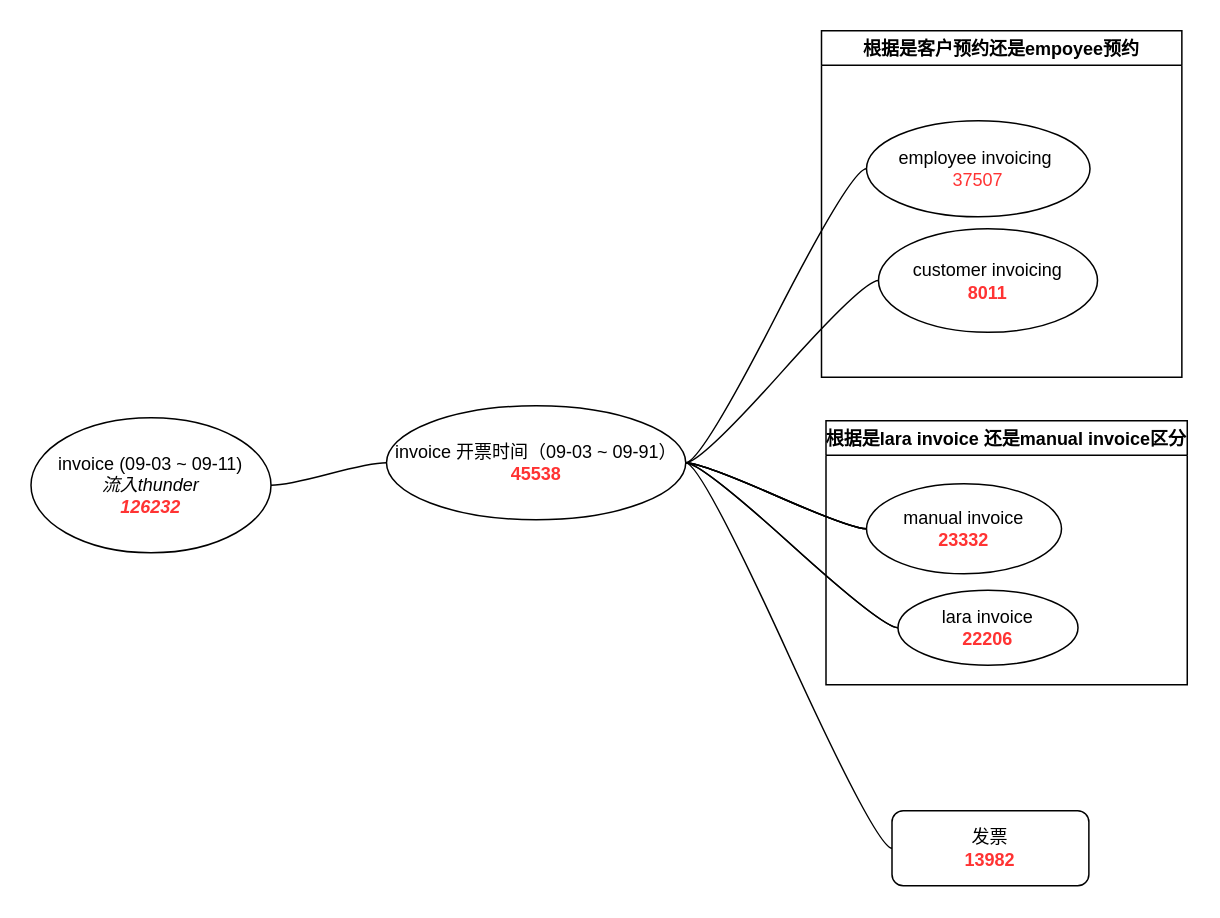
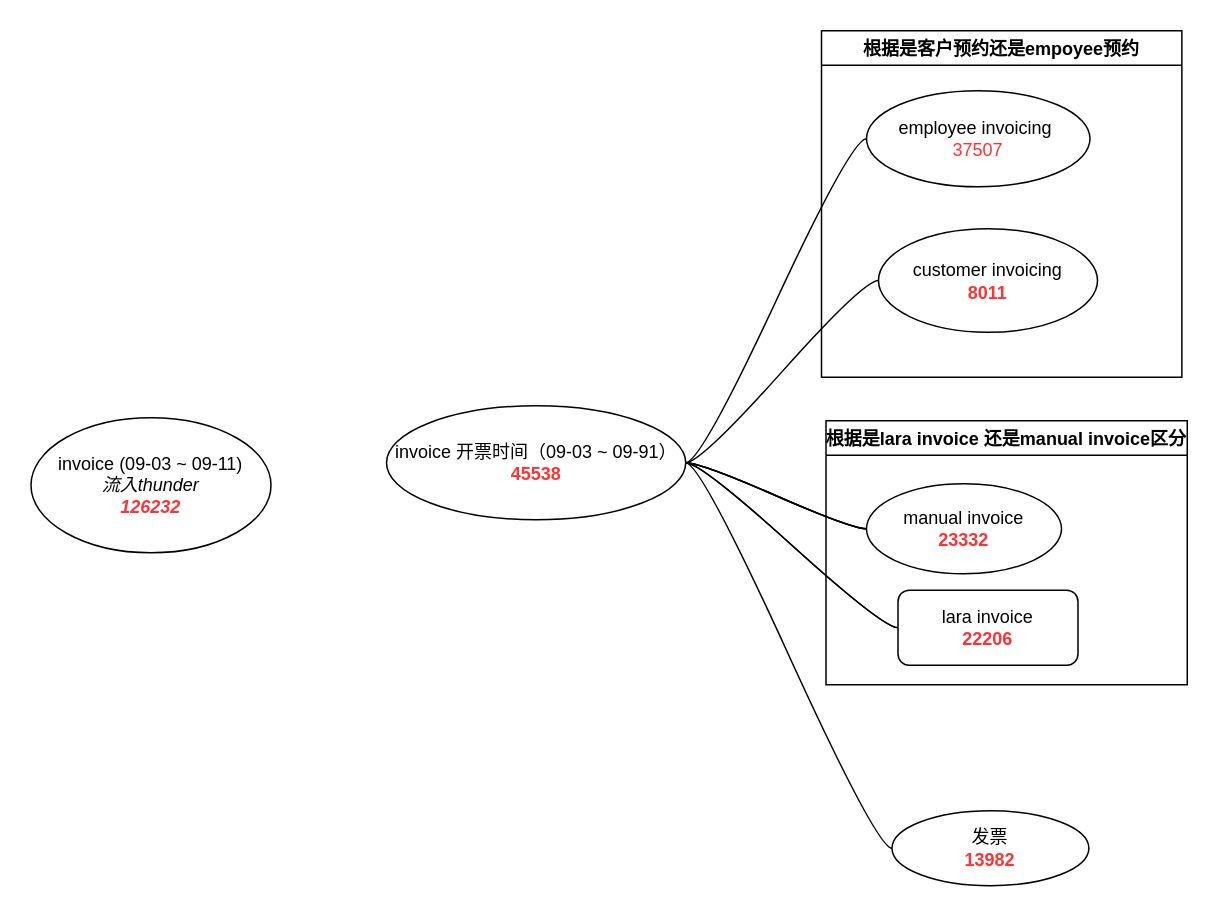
node "employee invoicing 37507": moved (978, 169) -> (978, 139)
edge "invoice 开票时间（09-03 ~ 09-91） 45538" -- "invoice (09-03 ~ 09-11) 流入thunder 126232": removed
node "lara invoice 22206": shape ellipse -> rounded rectangle
node "发票 13982": shape rounded rectangle -> ellipse
